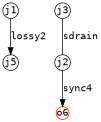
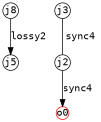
node "j1": label "j1" -> "j8"
edge "j3" -- "j2": label "sdrain" -> "sync4"
node "o6": label "o6" -> "o0"
